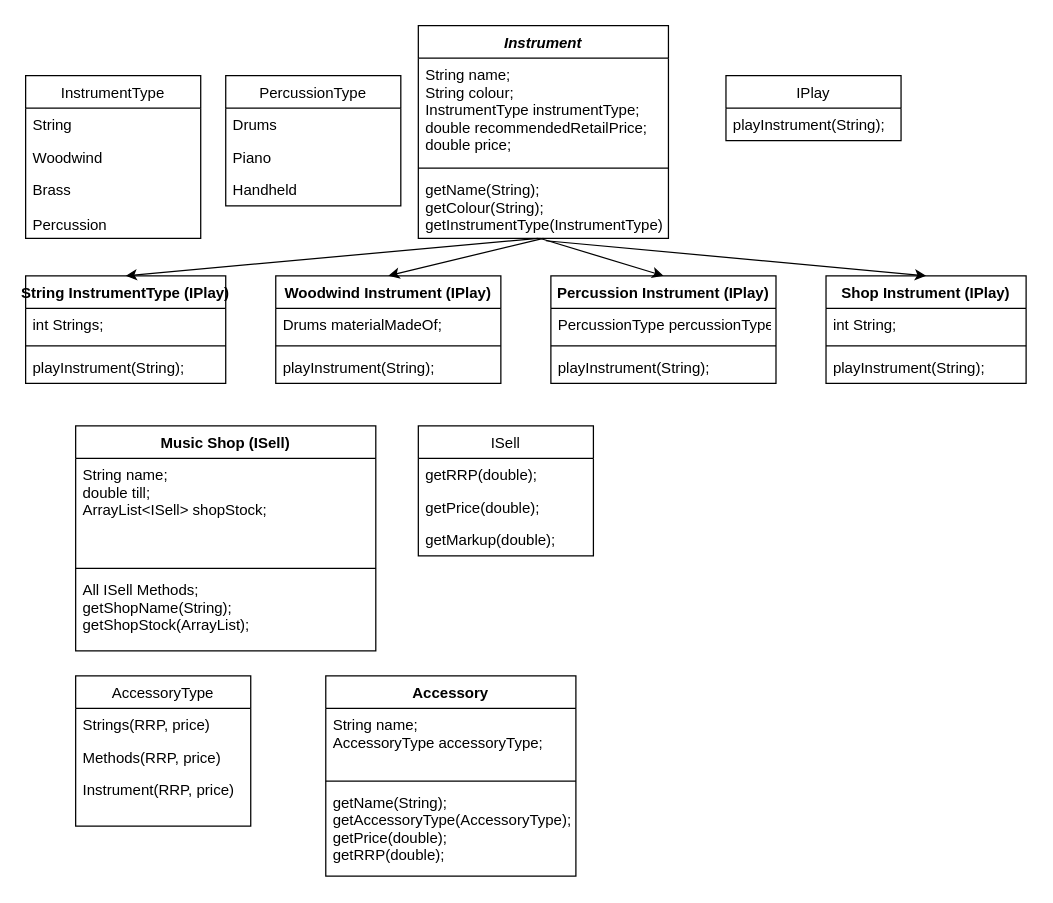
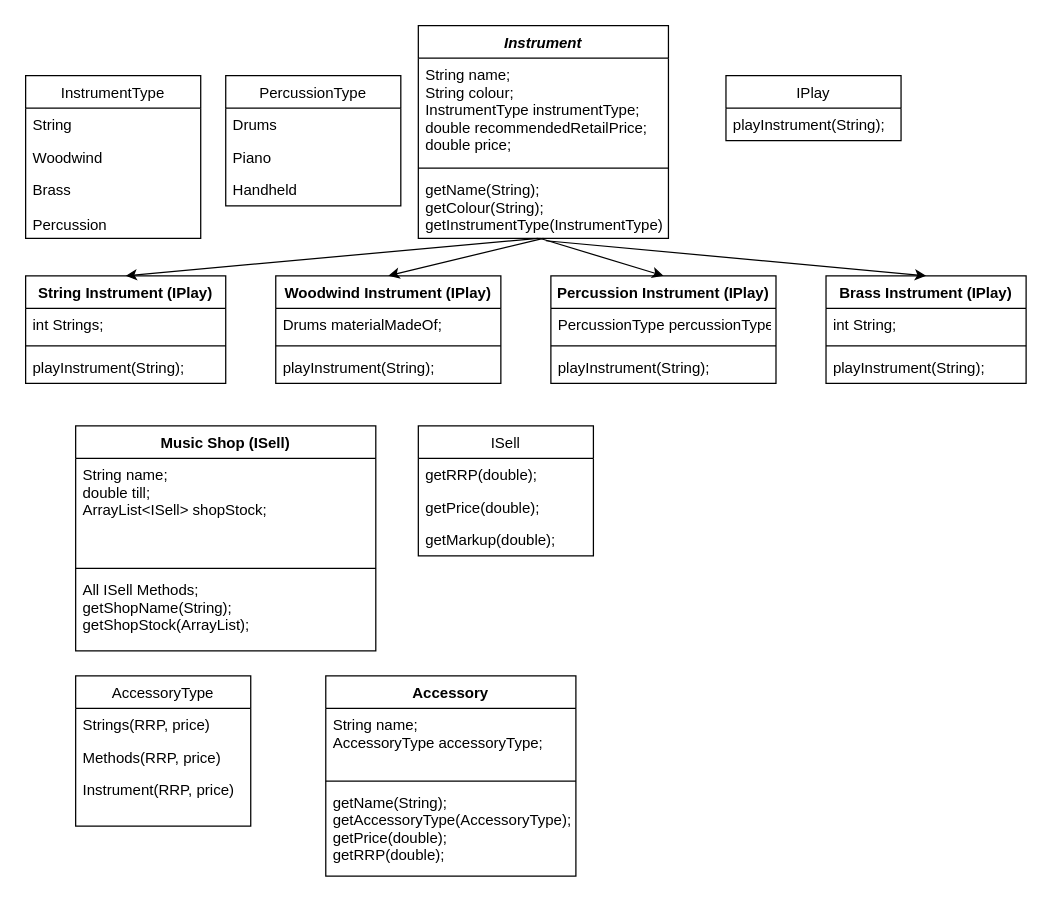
node "String InstrumentType (IPlay)": label "String InstrumentType (IPlay)" -> "String Instrument (IPlay)"
node "Shop Instrument (IPlay)": label "Shop Instrument (IPlay)" -> "Brass Instrument (IPlay)"
